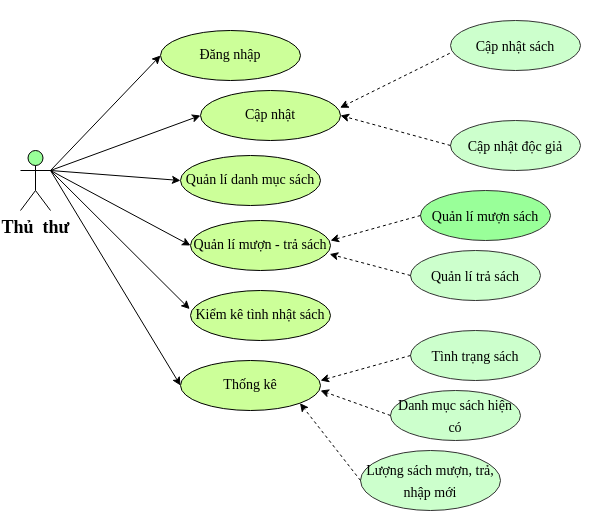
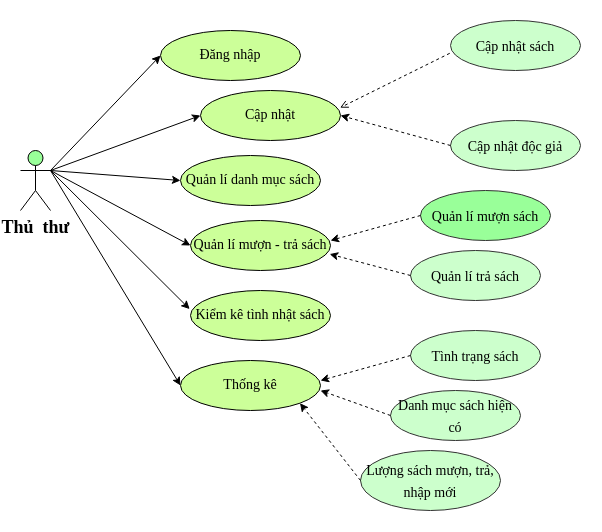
edge "Cập nhật sách" -> "Cập nhật": arrowhead classic -> open
